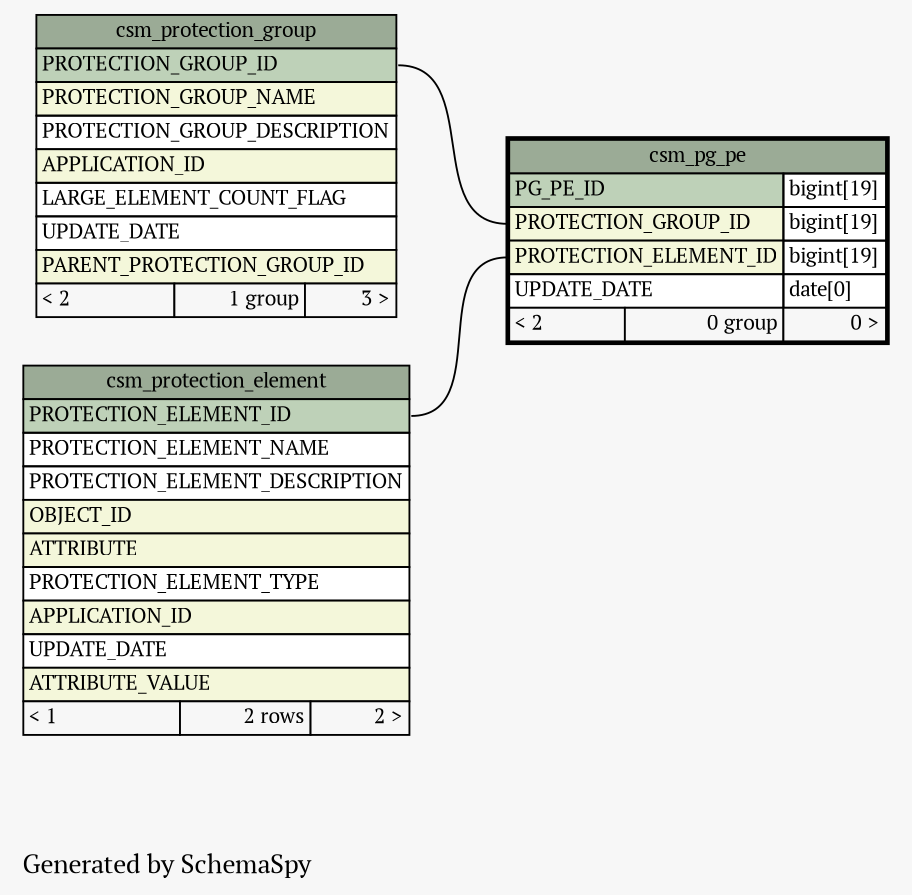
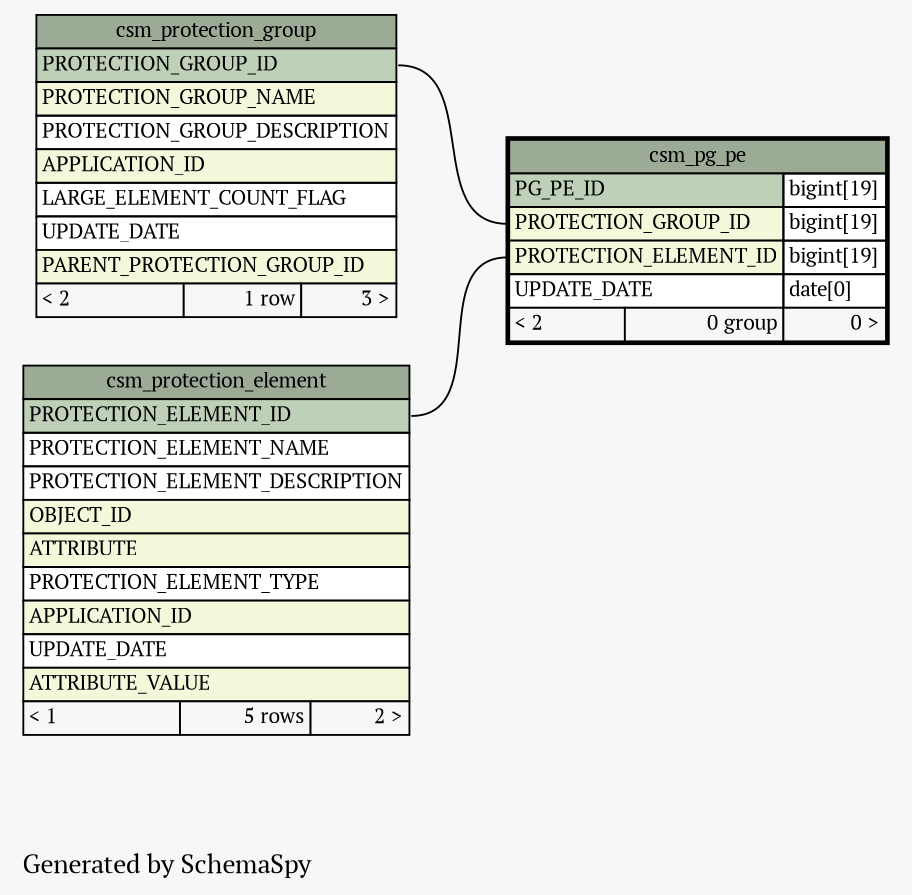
node "csm_protection_group": text "1 group" -> "1 row"
node "csm_protection_element": text "2 rows" -> "5 rows"
